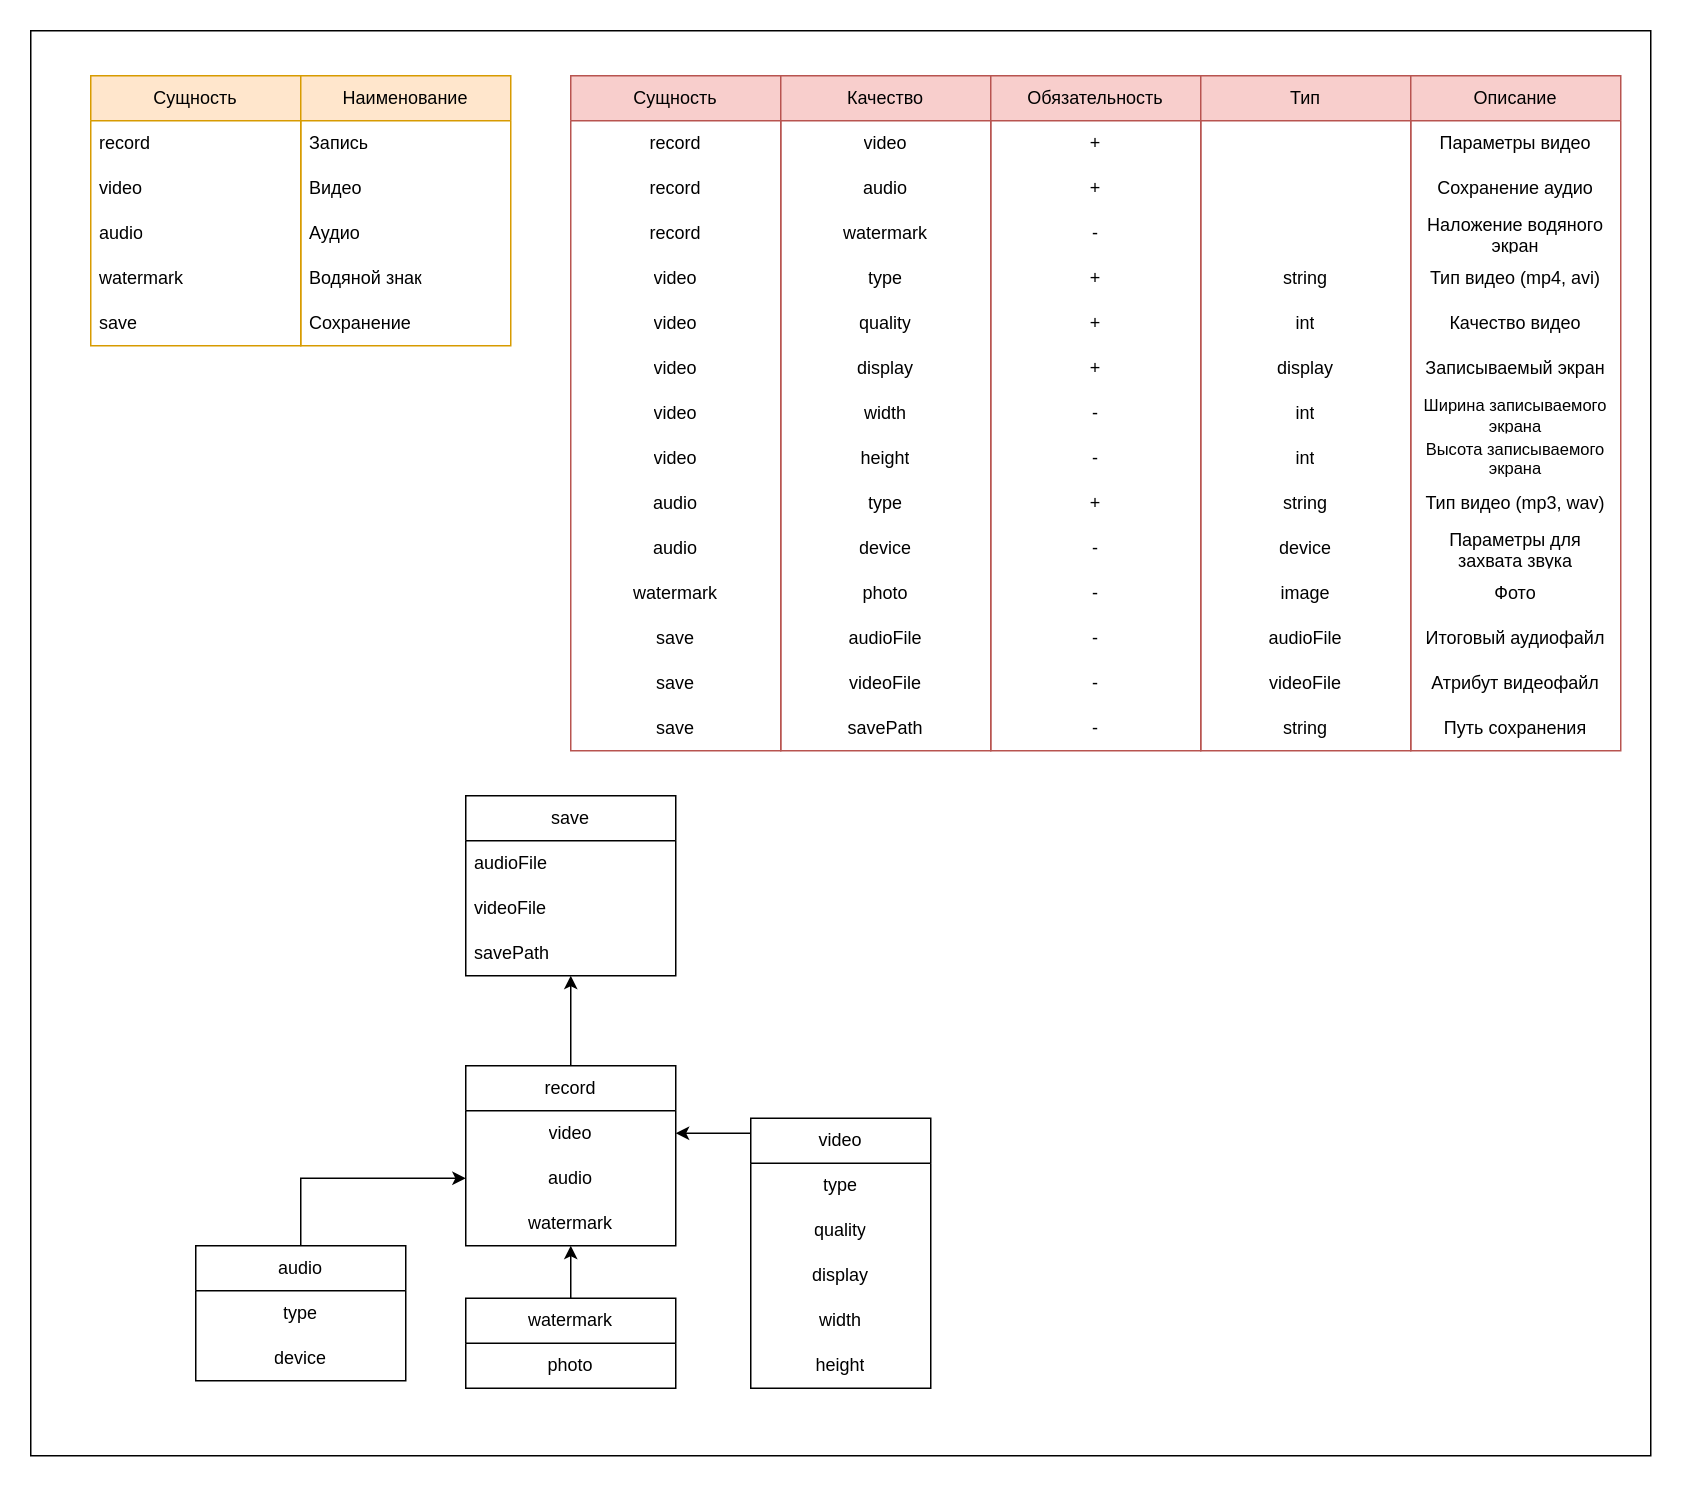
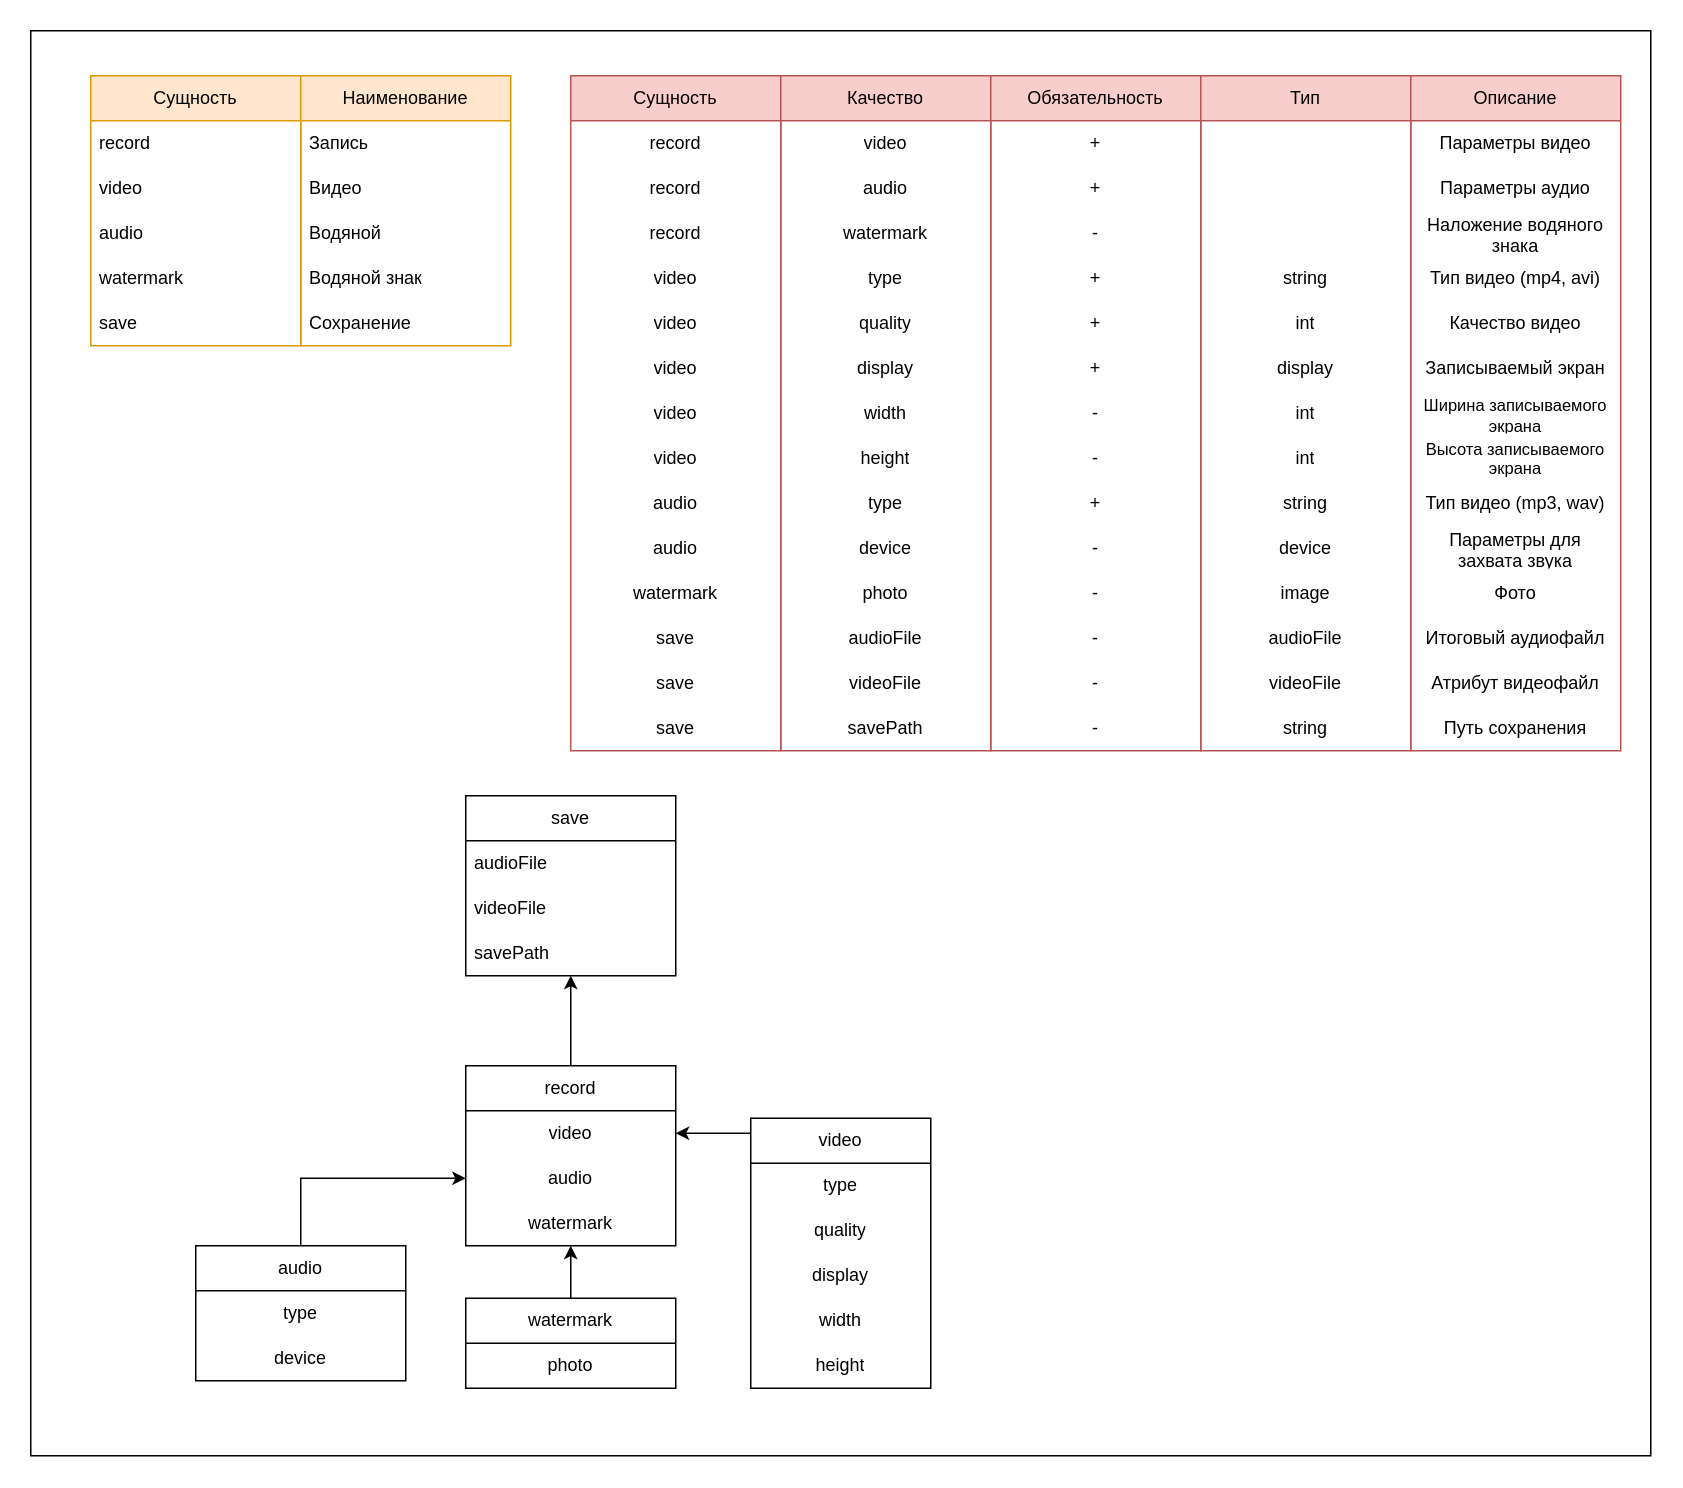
node "Сохранение аудио": label "Сохранение аудио" -> "Параметры аудио"
node "Аудио": label "Аудио" -> "Водяной"
node "Наложение водяного экран": label "Наложение водяного экран" -> "Наложение водяного знака"
